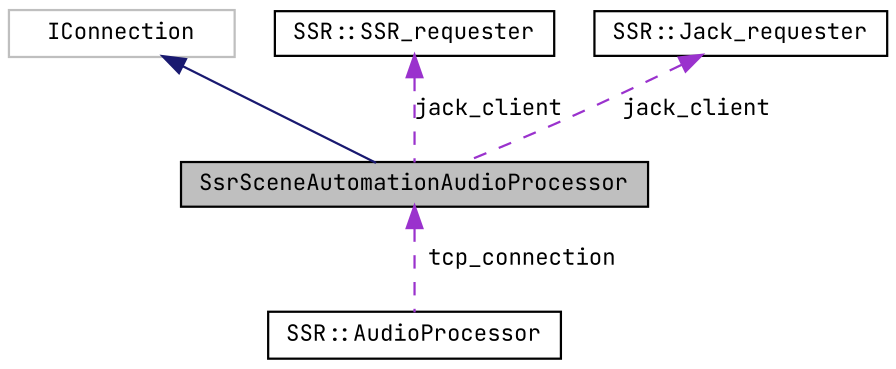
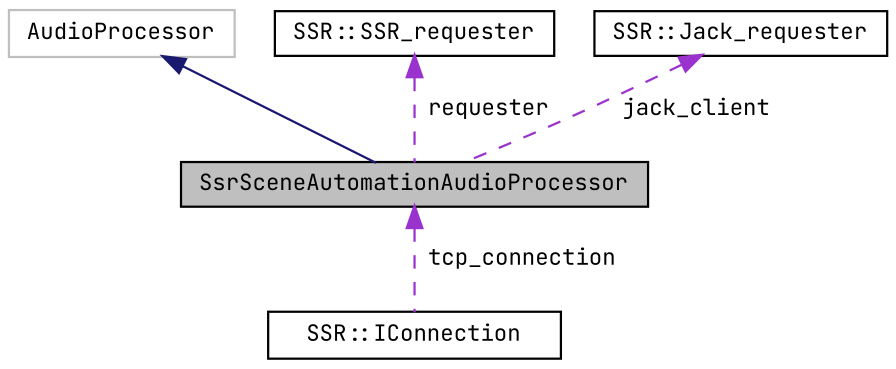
node "IConnection": label "IConnection" -> "AudioProcessor"
edge "SsrSceneAutomationAudioProcessor" -> "SSR::SSR_requester": label " jack_client" -> " requester"
node "SSR::AudioProcessor": label "SSR::AudioProcessor" -> "SSR::IConnection"
